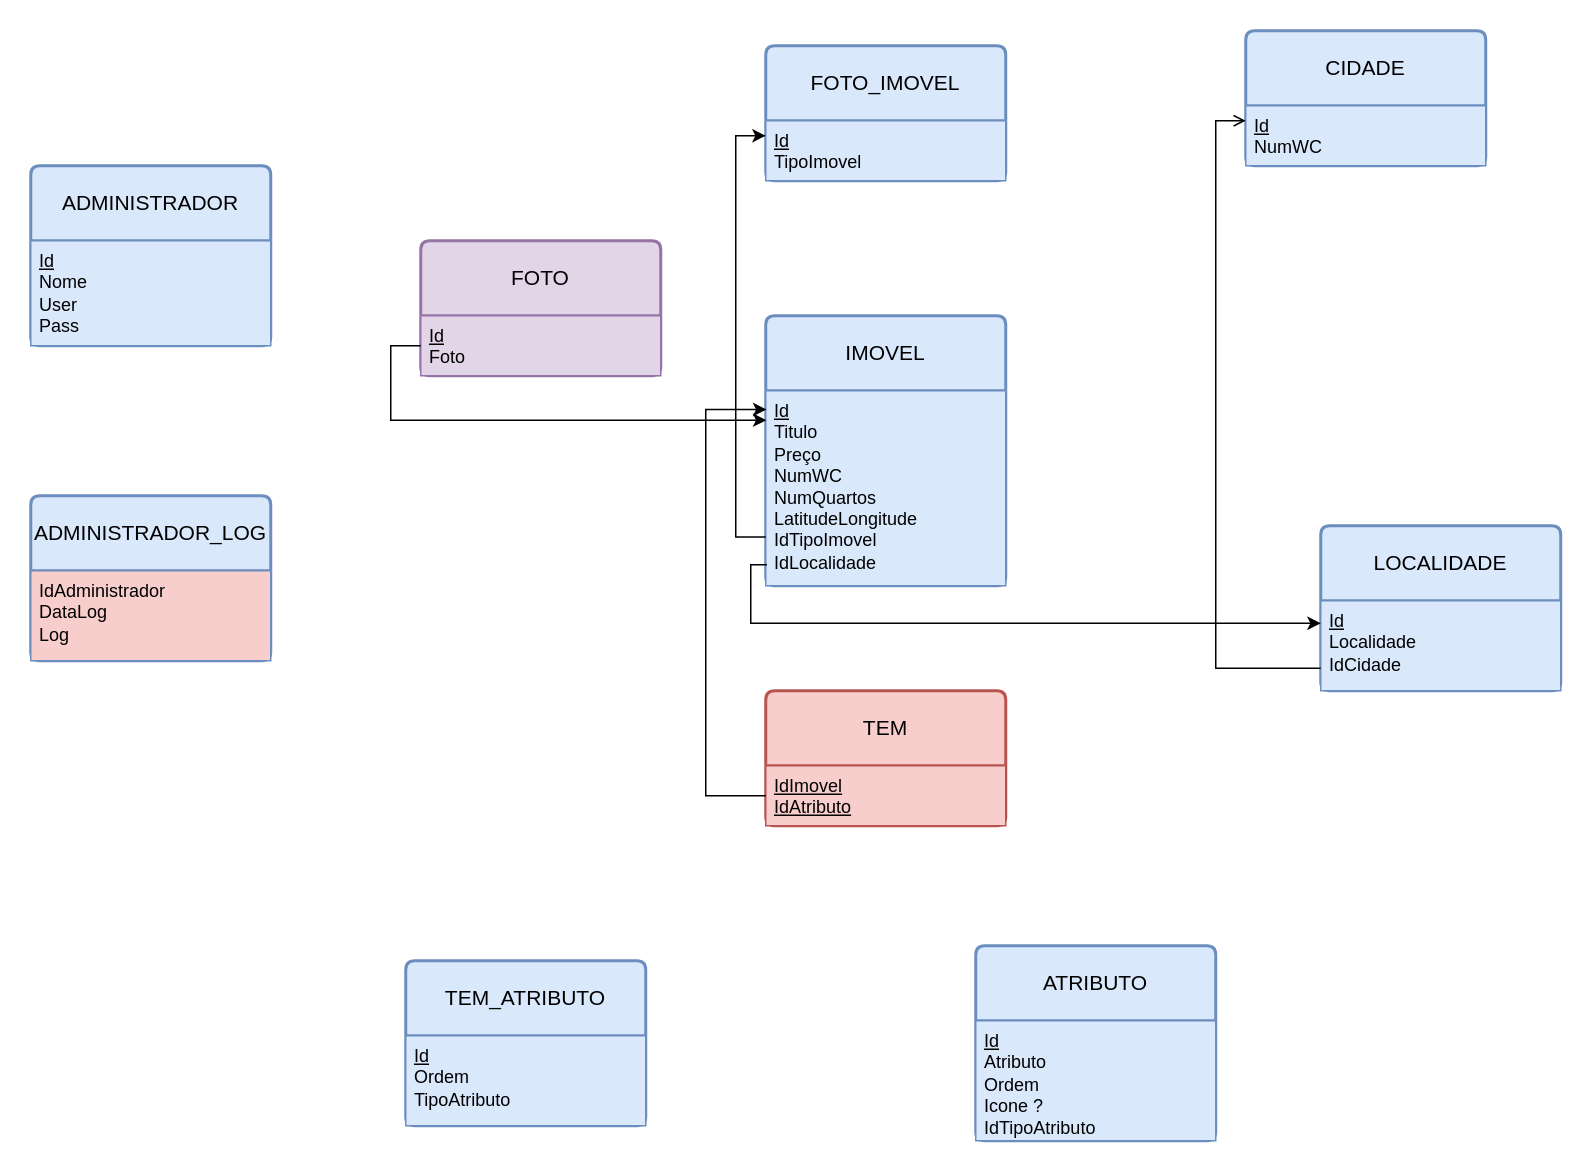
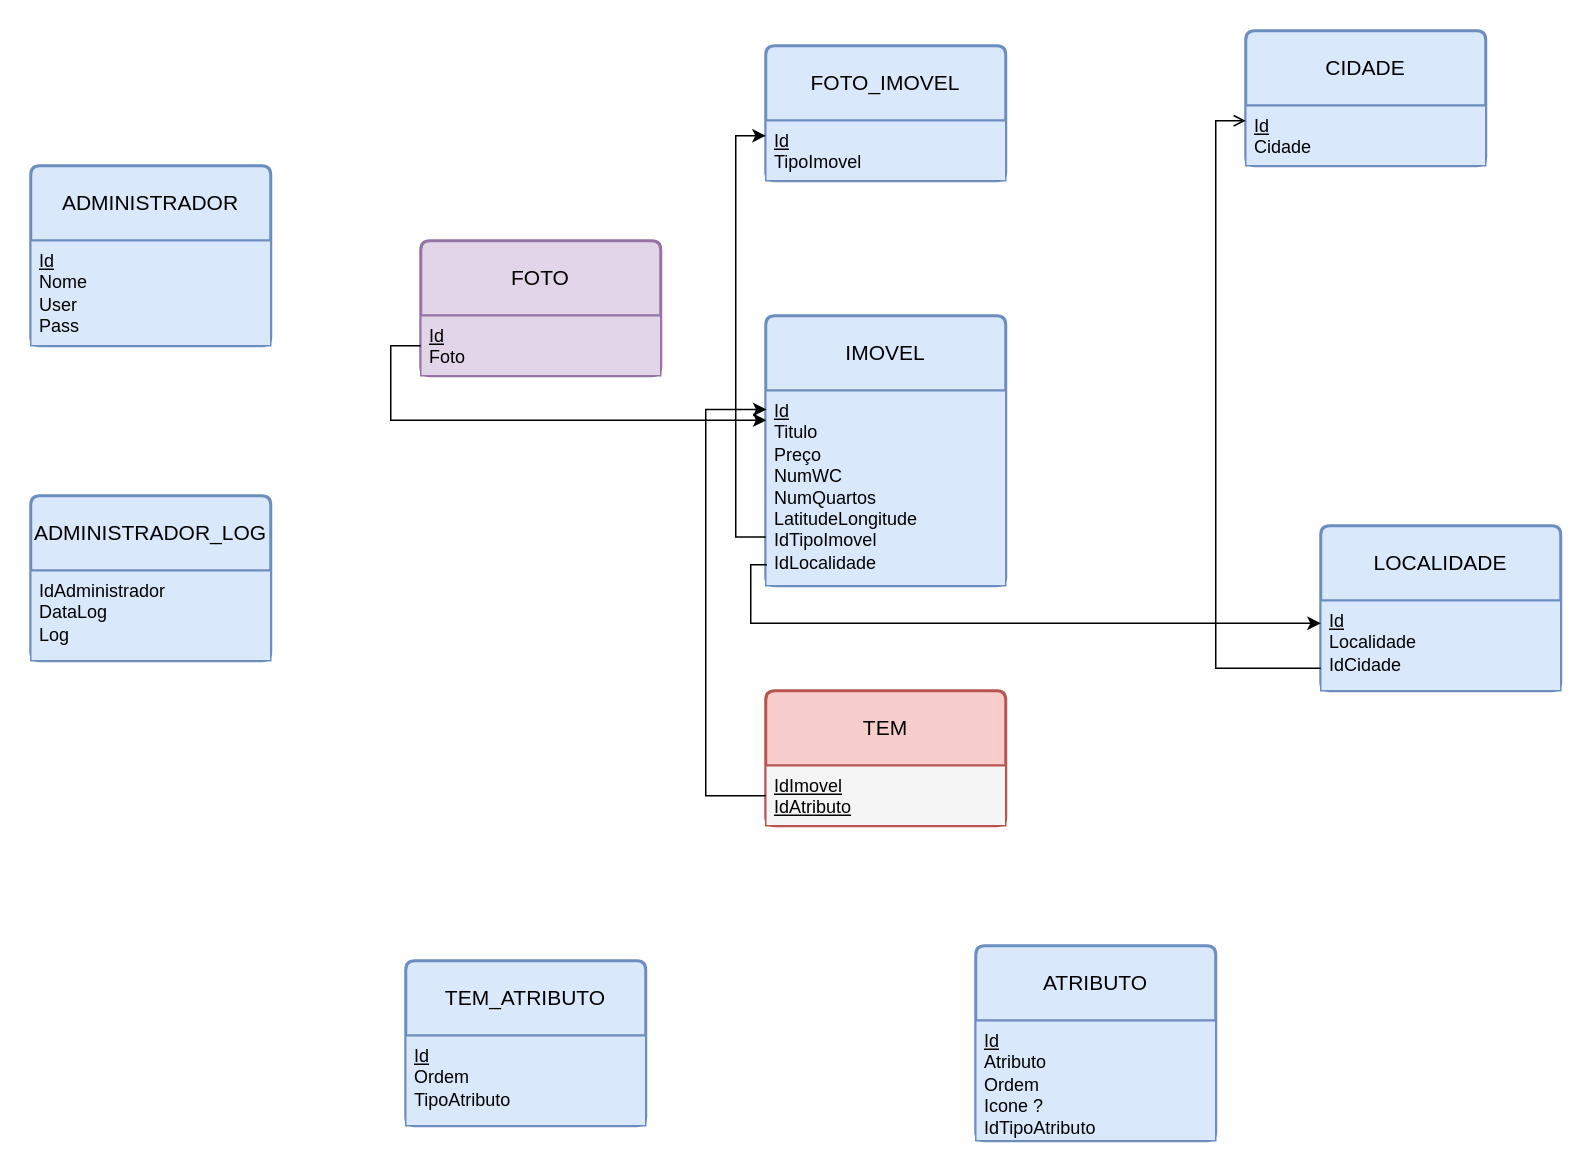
node "Id NumWC": label "Id NumWC" -> "Id Cidade"
node "IdAdministrador DataLog Log": fillcolor #f8cecc -> #dae8fc
node "IdImovel IdAtributo": fillcolor #f8cecc -> #f5f5f5
